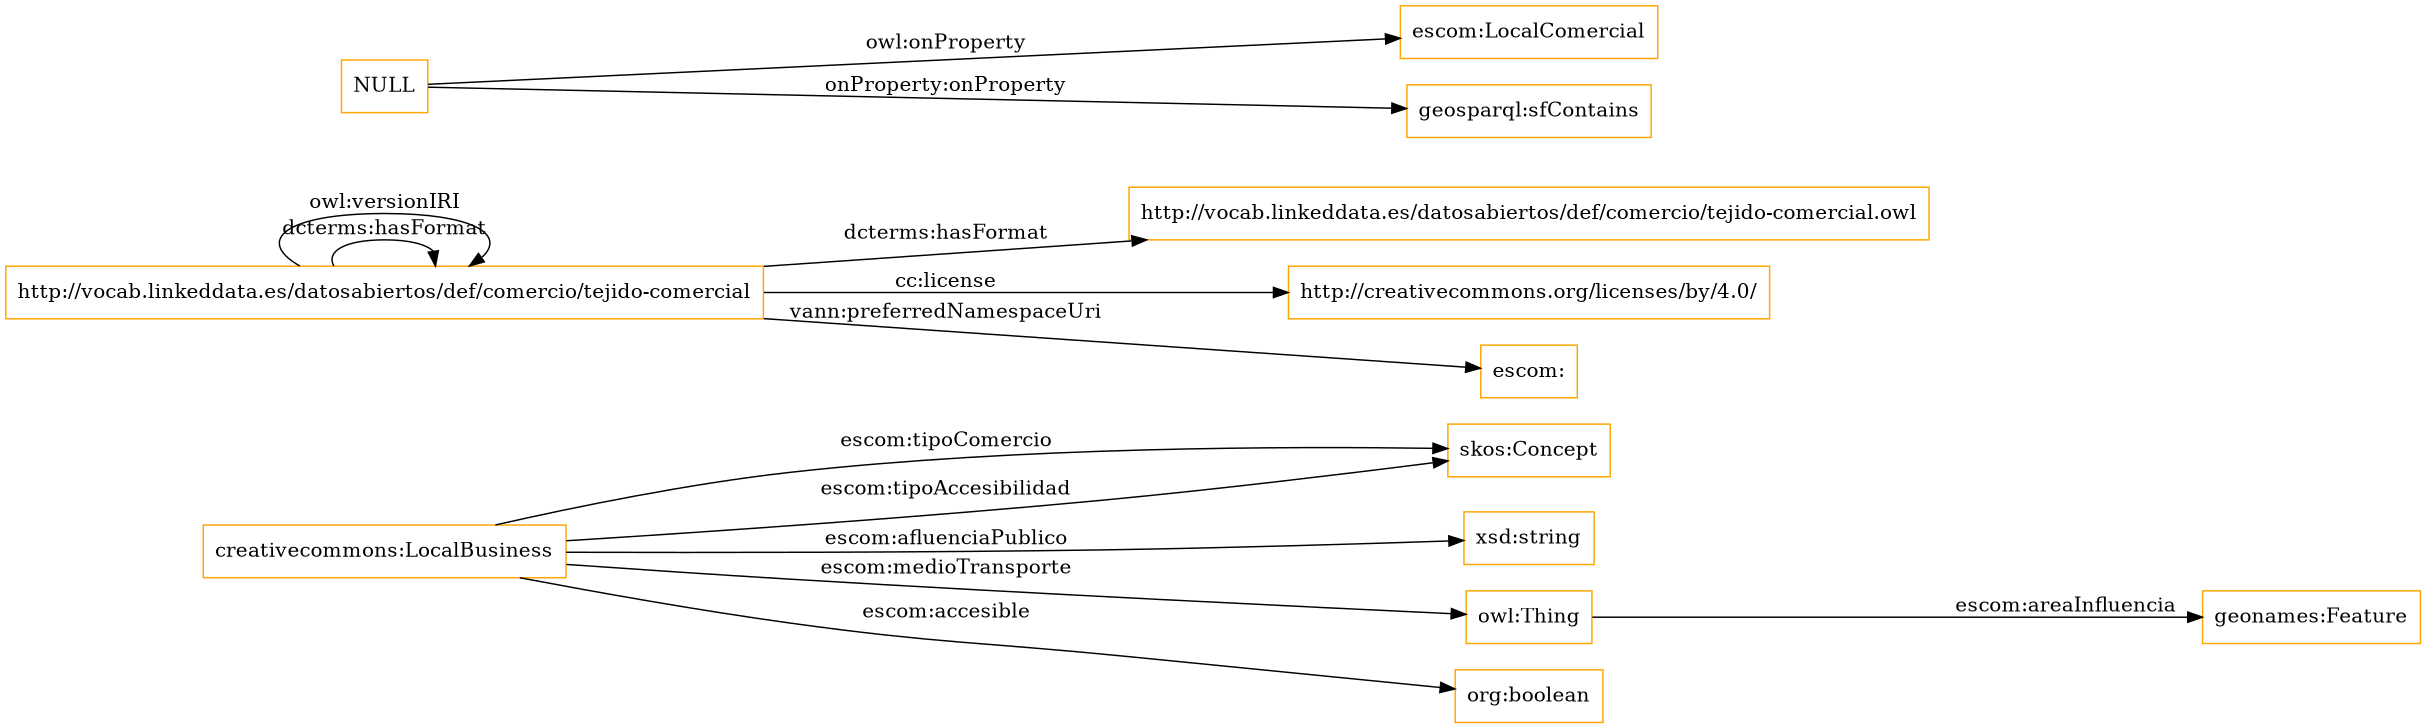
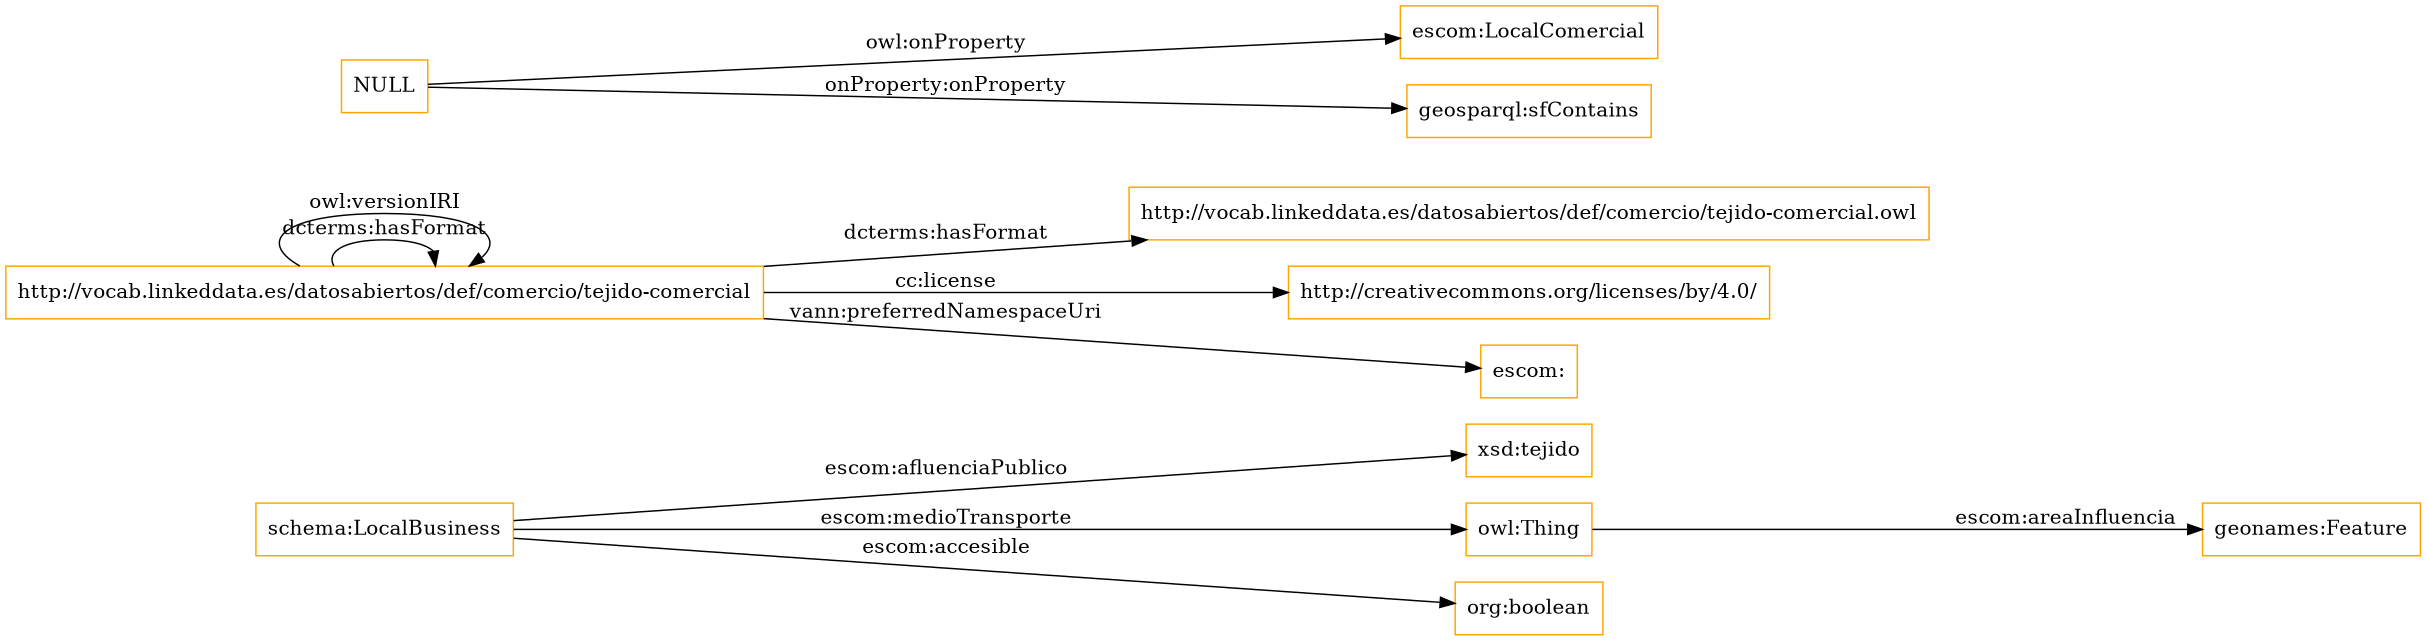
node "skos:Concept": removed
node "xsd:string": label "xsd:string" -> "xsd:tejido"
node "creativecommons:LocalBusiness": label "creativecommons:LocalBusiness" -> "schema:LocalBusiness"
